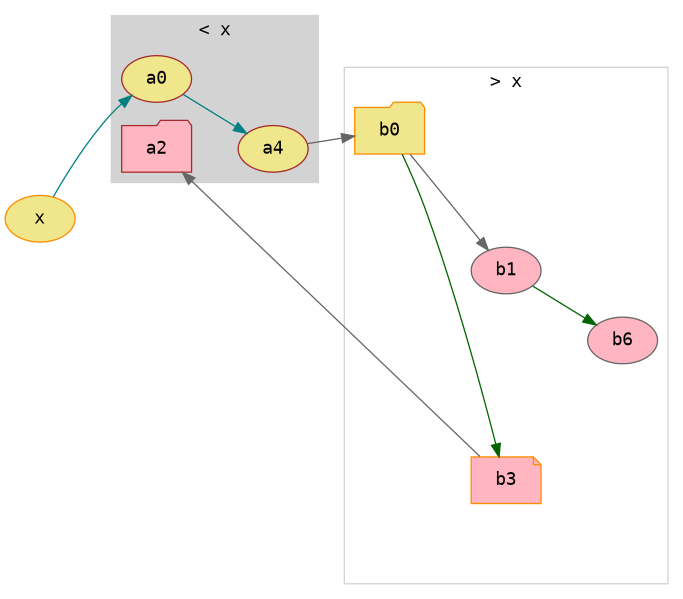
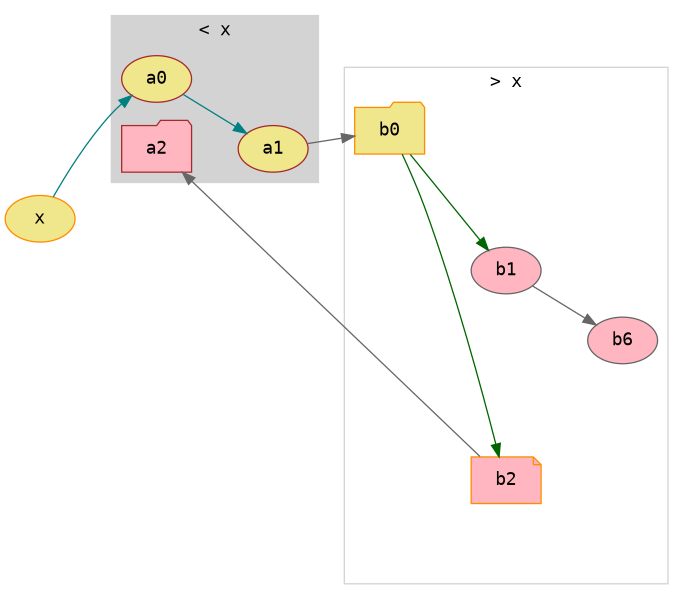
node "a4": label "a4" -> "a1"
edge "b0" -> "b1": color gray40 -> darkgreen
edge "b1" -> "b6": color darkgreen -> gray40
node "b3": label "b3" -> "b2"
